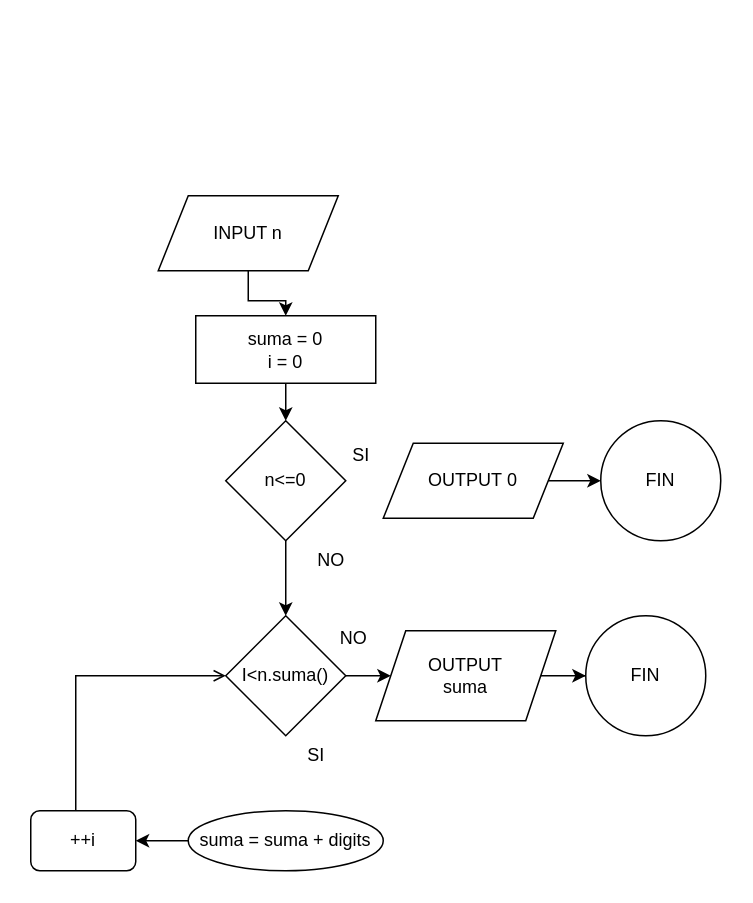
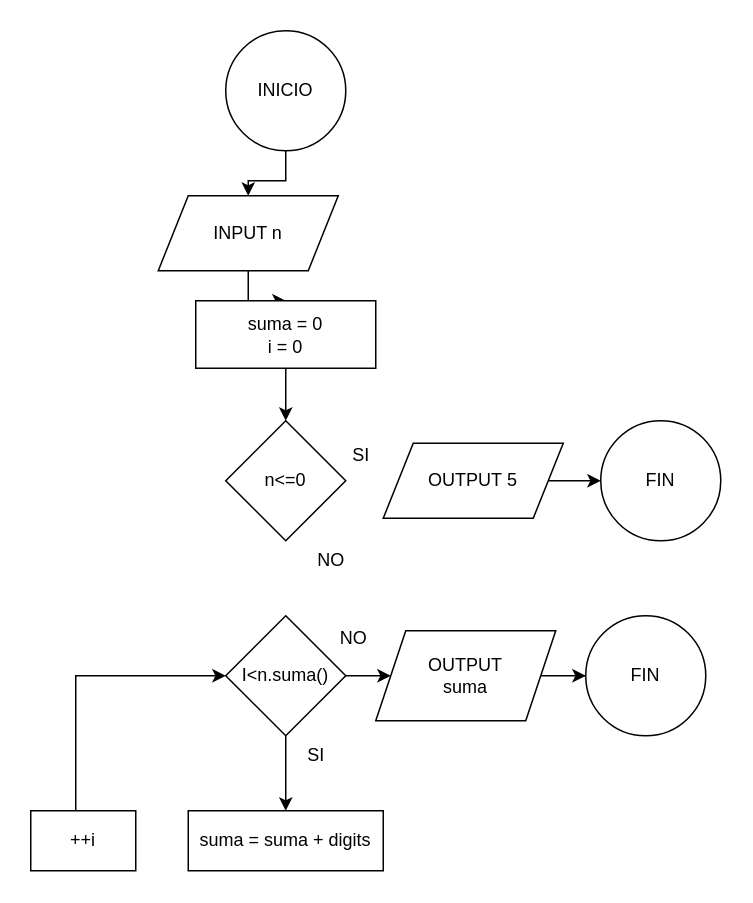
node "INICIO": added
edge "INICIO" -> "INPUT n": added
node "suma = 0 i = 0": moved (286, 350) -> (286, 335)
node "OUTPUT 0": label "OUTPUT 0" -> "OUTPUT 5"
edge "n<=0" -> "I<n.suma()": removed
edge "++i" -> "I<n.suma()": arrowhead open -> classic
edge "I<n.suma()" -> "suma = suma + digits": added
node "++i": shape rounded rectangle -> rectangle
edge "suma = suma + digits" -> "++i": removed
node "suma = suma + digits": shape ellipse -> rectangle
